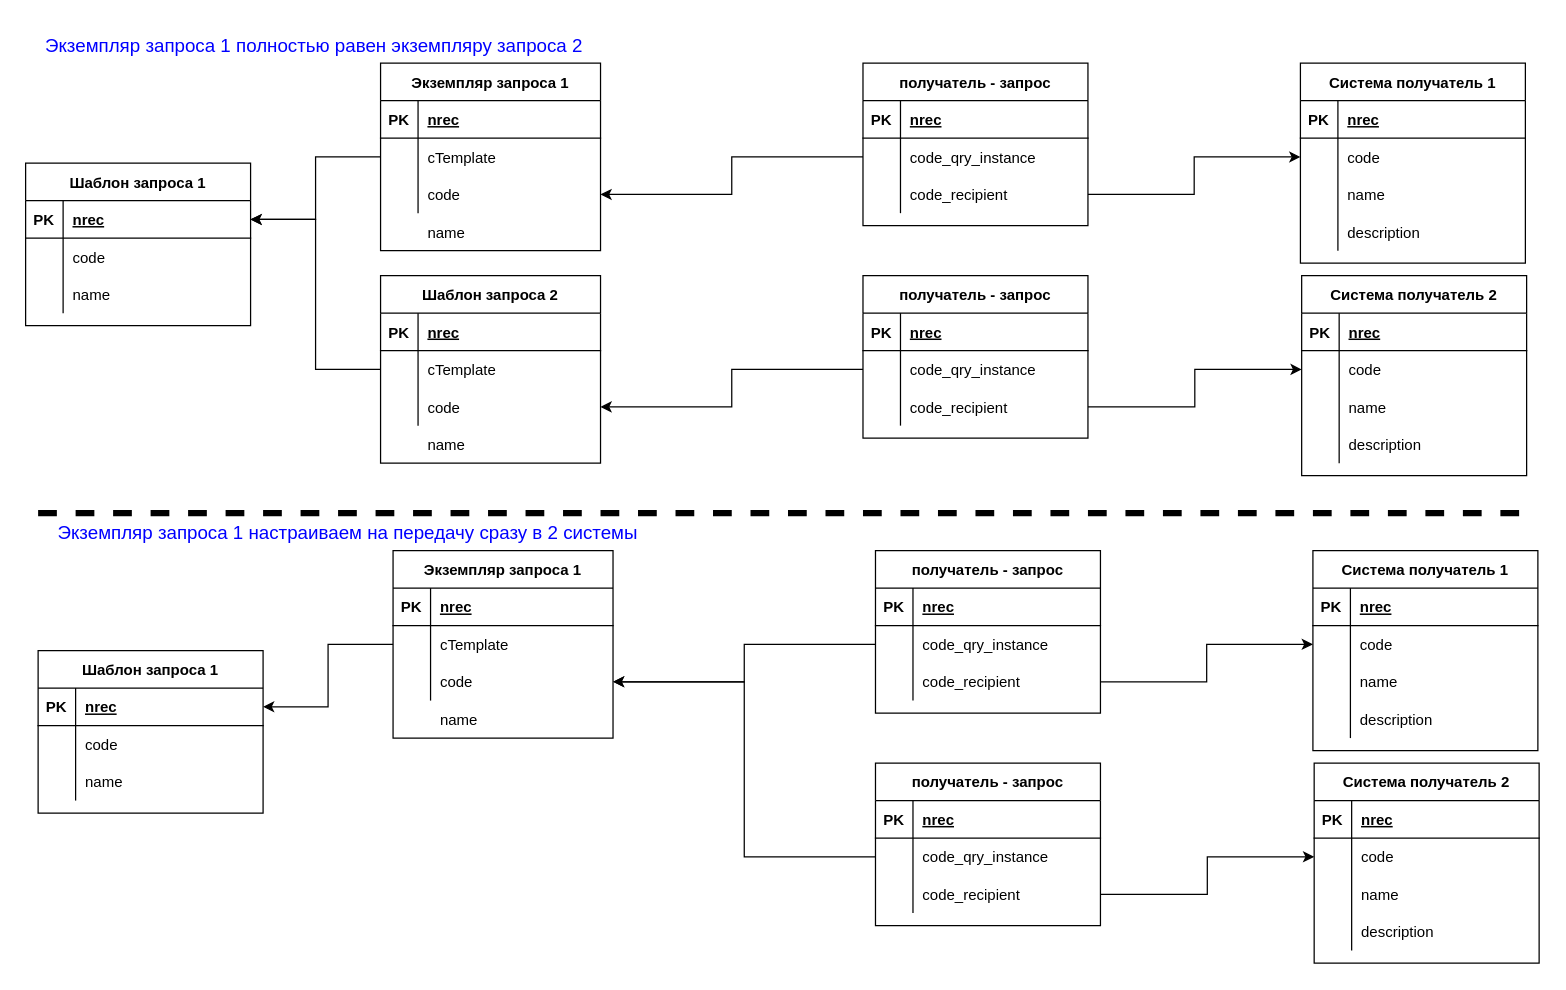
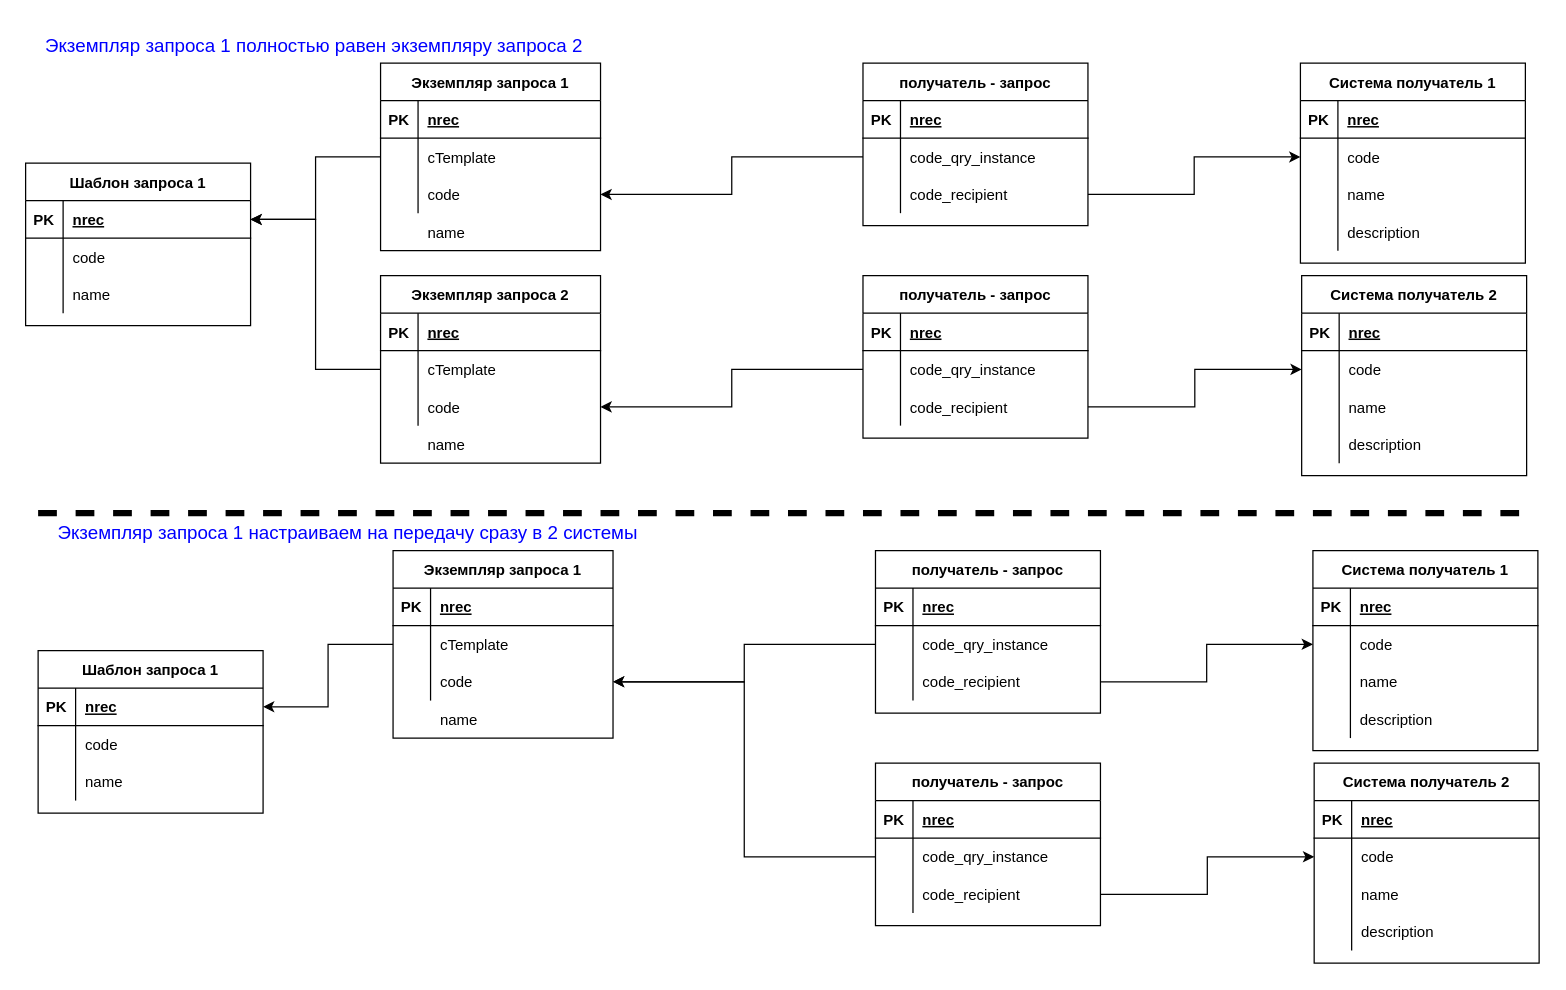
node "Шаблон запроса 2": label "Шаблон запроса 2" -> "Экземпляр запроса 2"
